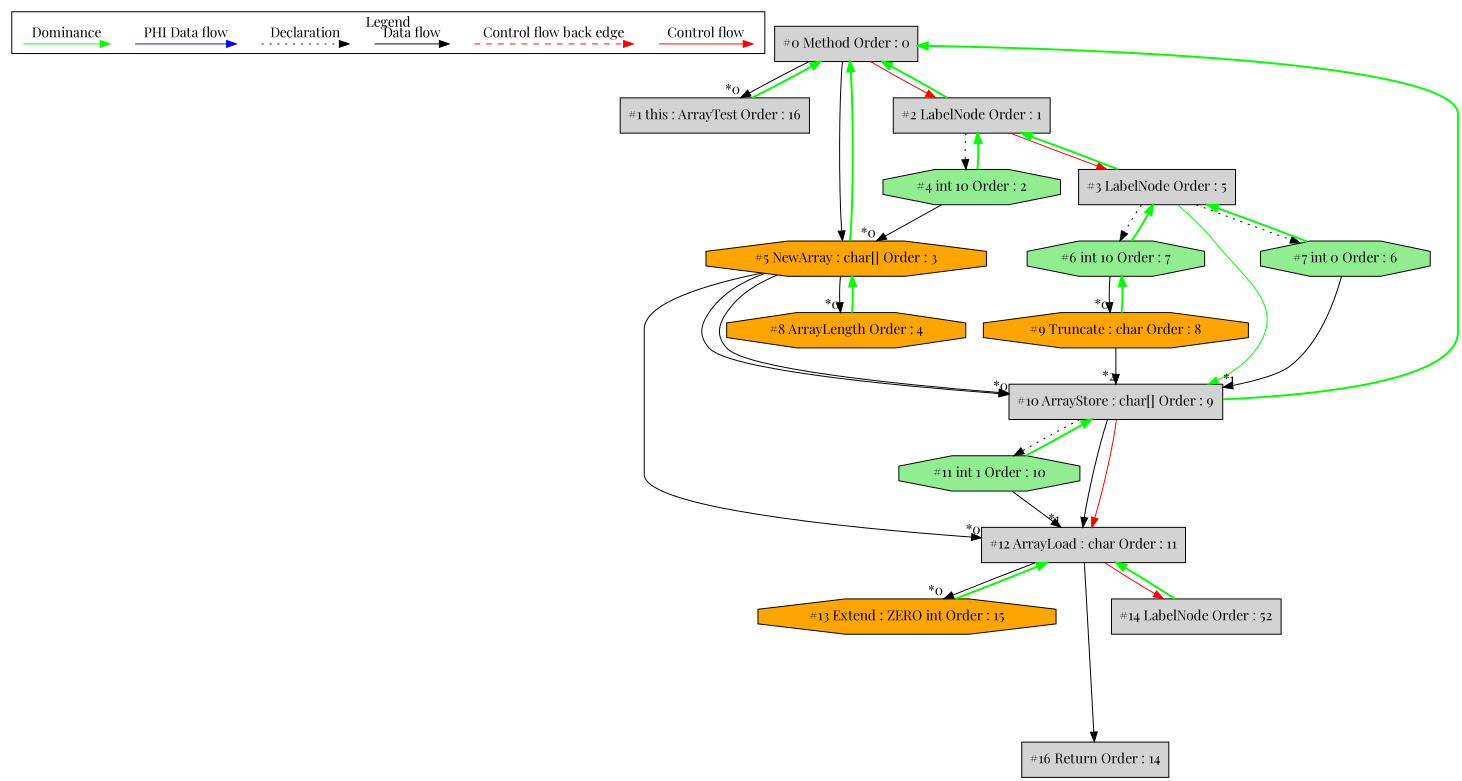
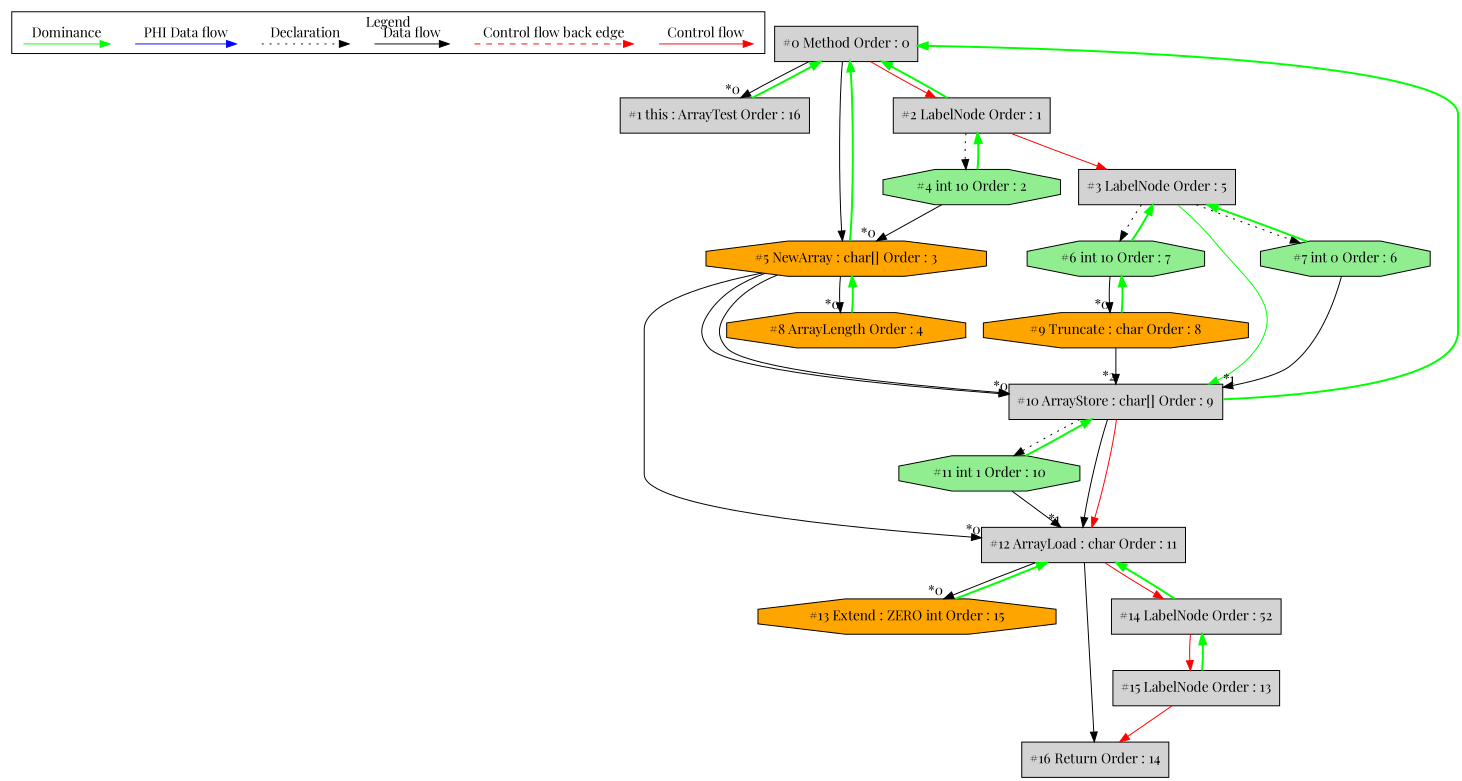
edge "#3 LabelNode Order : 5" -> "#2 LabelNode Order : 1": removed
node "#15 LabelNode Order : 13": added
